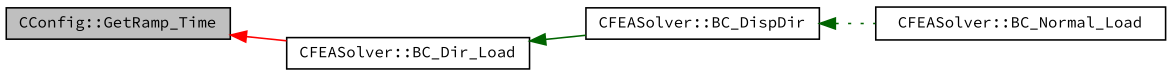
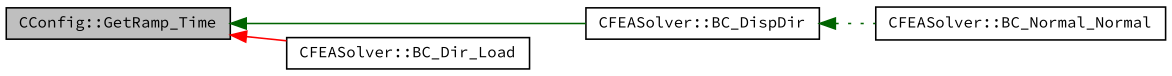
node "CFEASolver::BC_Normal_Load": label "CFEASolver::BC_Normal_Load" -> "CFEASolver::BC_Normal_Normal"
edge "CFEASolver::BC_DispDir" -> "CFEASolver::BC_Dir_Load": now "CFEASolver::BC_DispDir" -> "CConfig::GetRamp_Time"
